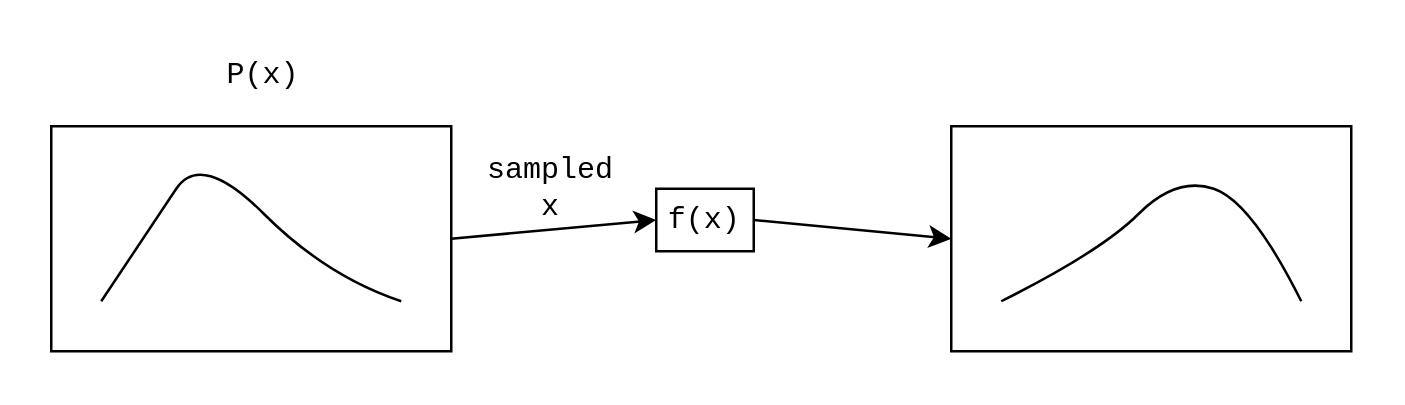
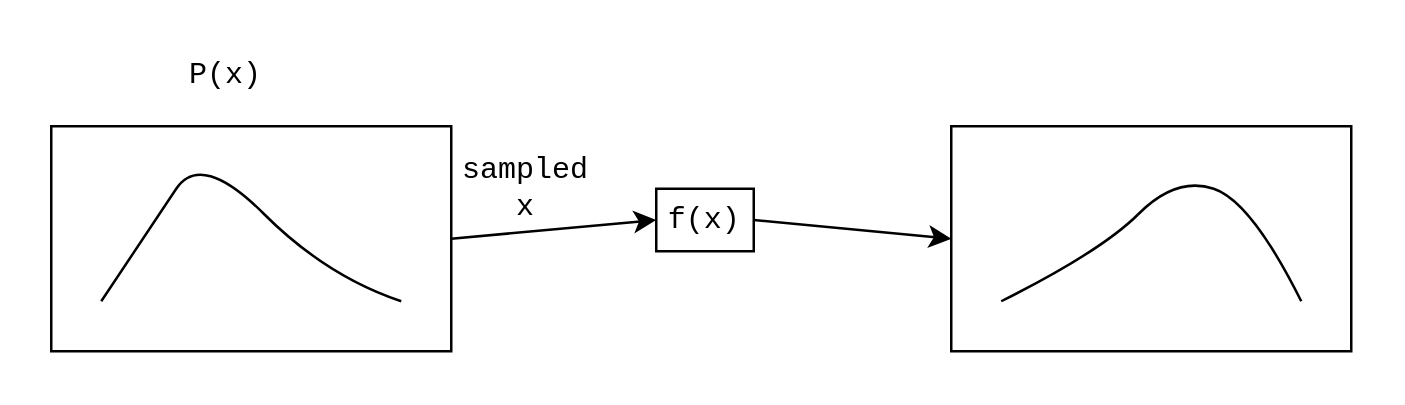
node "P(x)": moved (264, 76) -> (226, 76)
node "sampled x": moved (551, 189) -> (526, 189)
